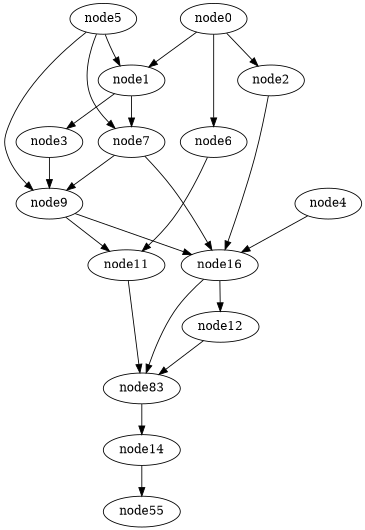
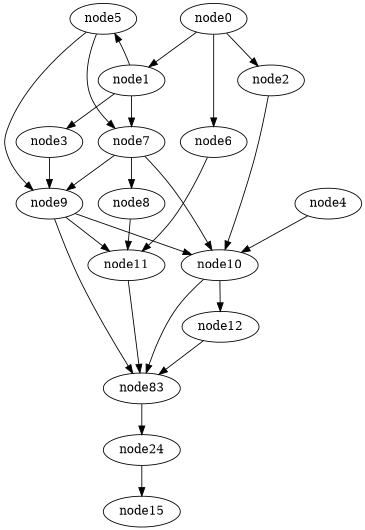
edge "node5" -> "node1": reversed
node "node8": added
node "node16": label "node16" -> "node10"
edge "node9" -> "node83": added
node "node14": label "node14" -> "node24"
node "node55": label "node55" -> "node15"
